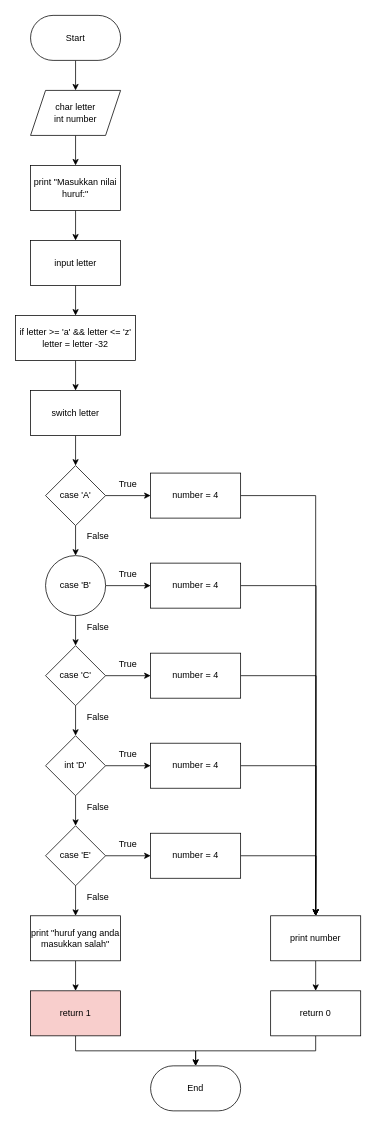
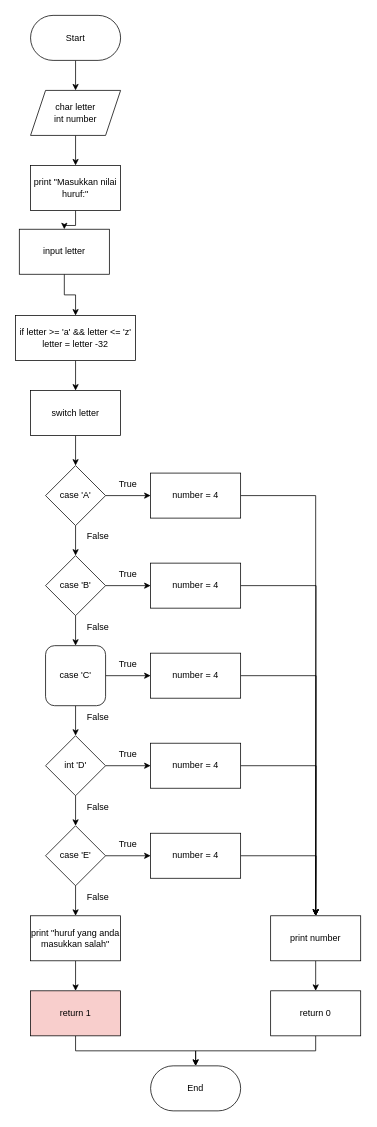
node "input letter": moved (75, 263) -> (64, 252)
node "case 'B'": shape ellipse -> diamond
node "case 'C'": shape diamond -> rounded rectangle
